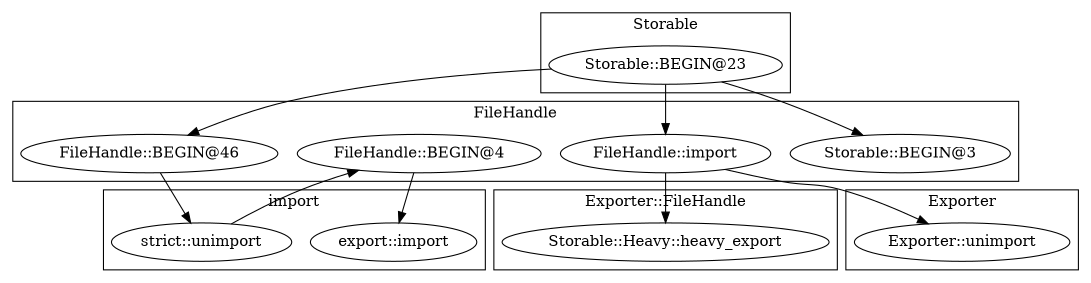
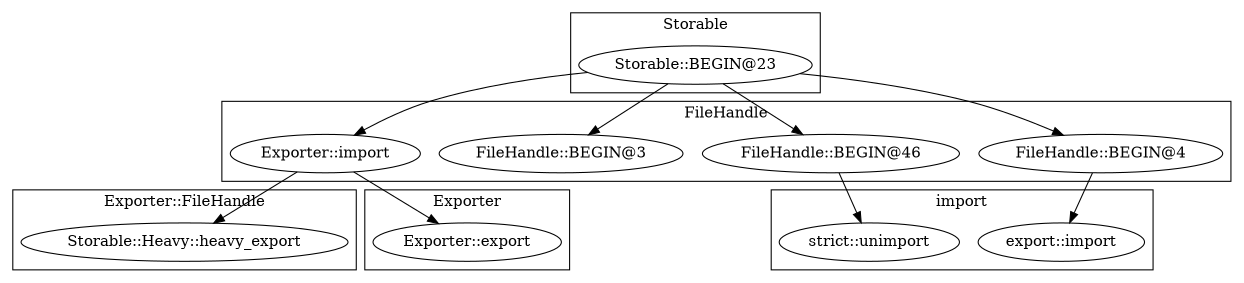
node "FileHandle::import": label "FileHandle::import" -> "Exporter::import"
node "Storable::BEGIN@3": label "Storable::BEGIN@3" -> "FileHandle::BEGIN@3"
edge "strict::unimport" -> "FileHandle::BEGIN@4": now "Storable::BEGIN@23" -> "FileHandle::BEGIN@4"
node "Exporter::unimport": label "Exporter::unimport" -> "Exporter::export"
